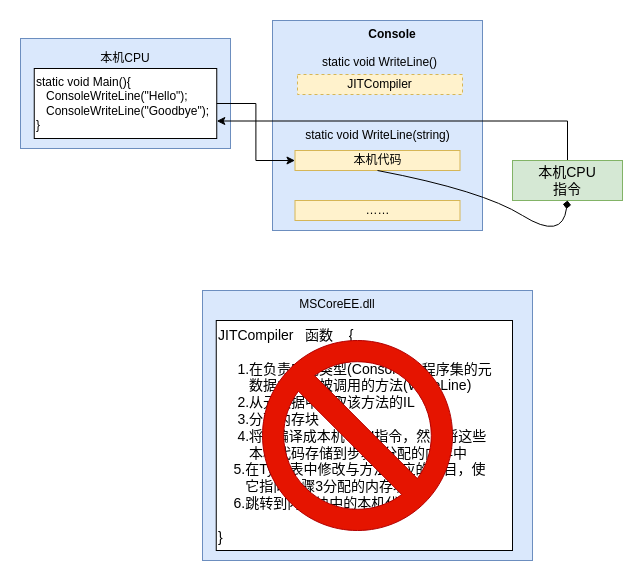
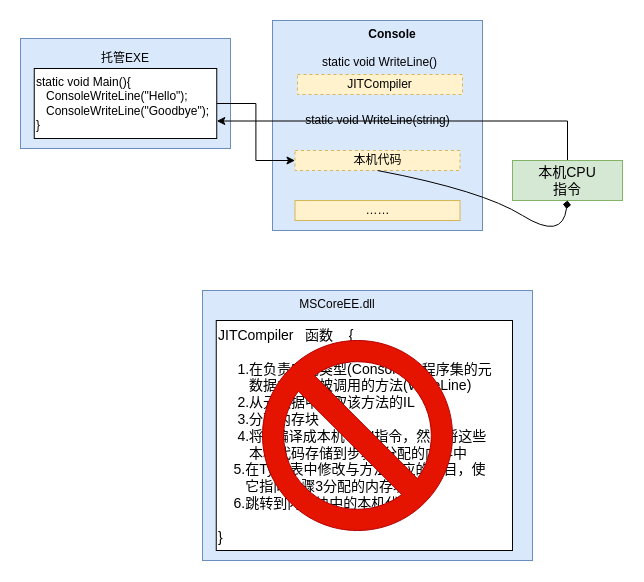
node "本机CPU": label "本机CPU" -> "托管EXE"
node "static void WriteLine(string)": moved (378, 136) -> (378, 121)
node "本机代码": style solid -> dashed
